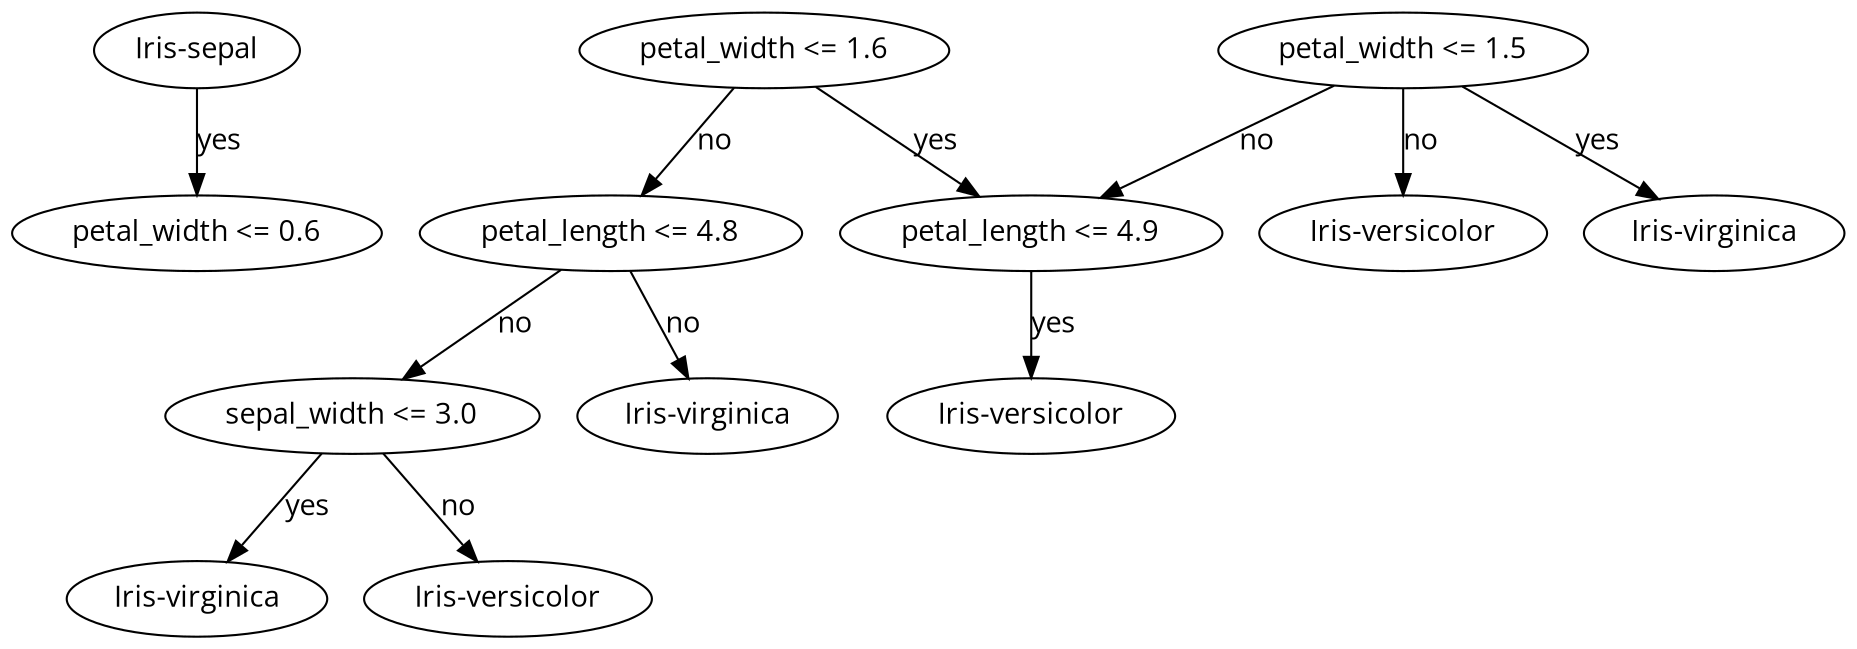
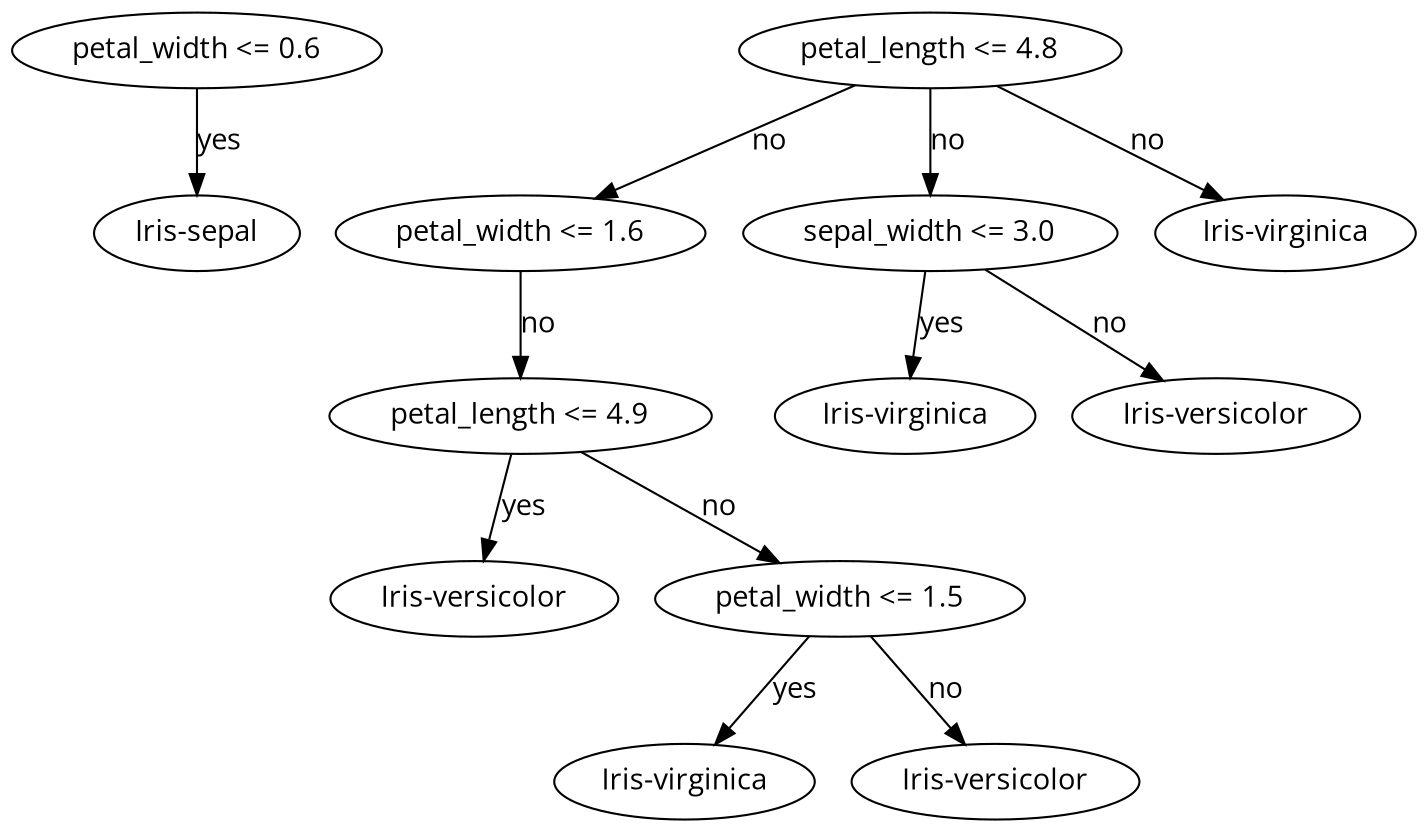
edge "Iris-sepal" -> "petal_width <= 0.6": reversed
edge "petal_width <= 1.6" -> "petal_length <= 4.8": reversed
edge "petal_width <= 1.5" -> "petal_length <= 4.9": reversed
edge "petal_width <= 1.6" -> "petal_length <= 4.9": label "yes" -> "no"
